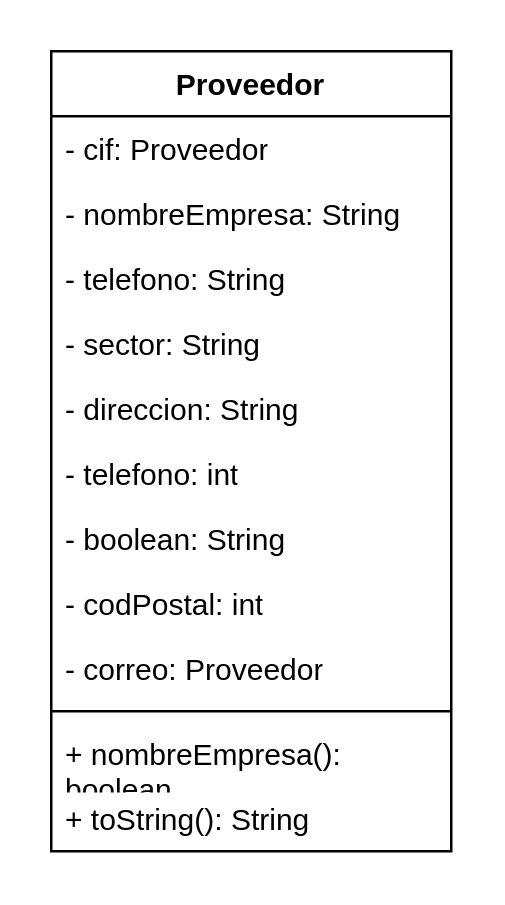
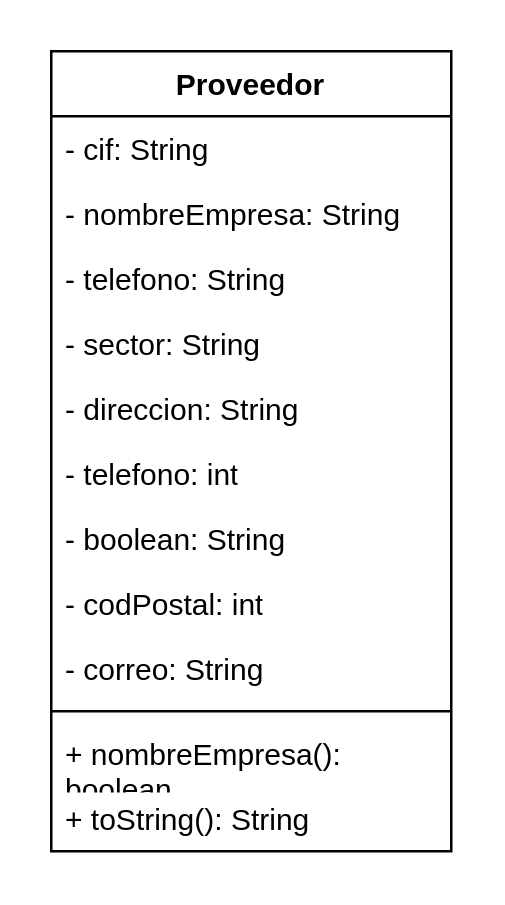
node "- cif: Proveedor": label "- cif: Proveedor" -> "- cif: String"
node "- correo: Proveedor": label "- correo: Proveedor" -> "- correo: String"
